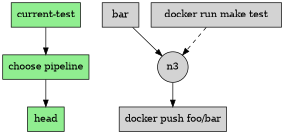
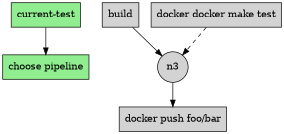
node "bar": label "bar" -> "build"
node "docker run make test": label "docker run make test" -> "docker docker make test"
node "head": removed
